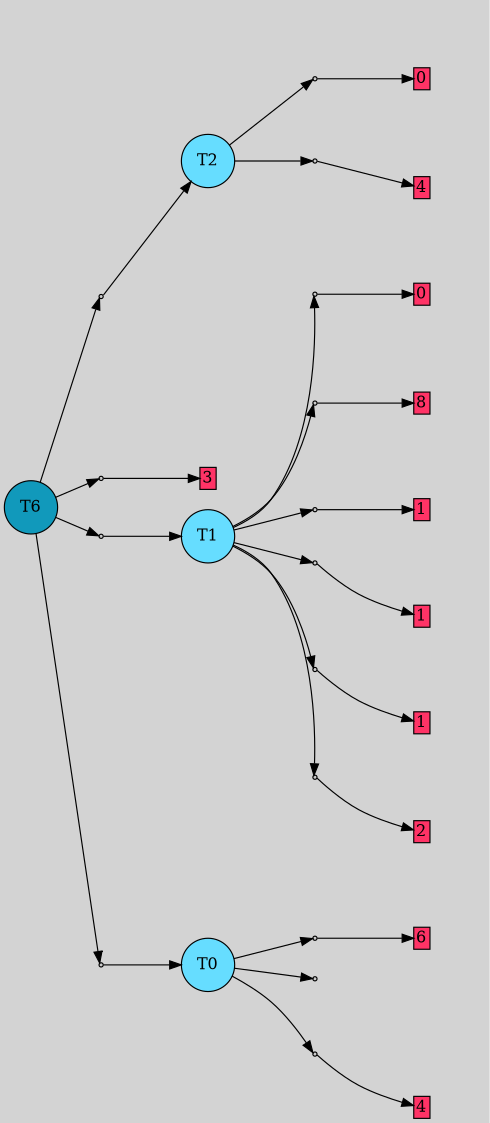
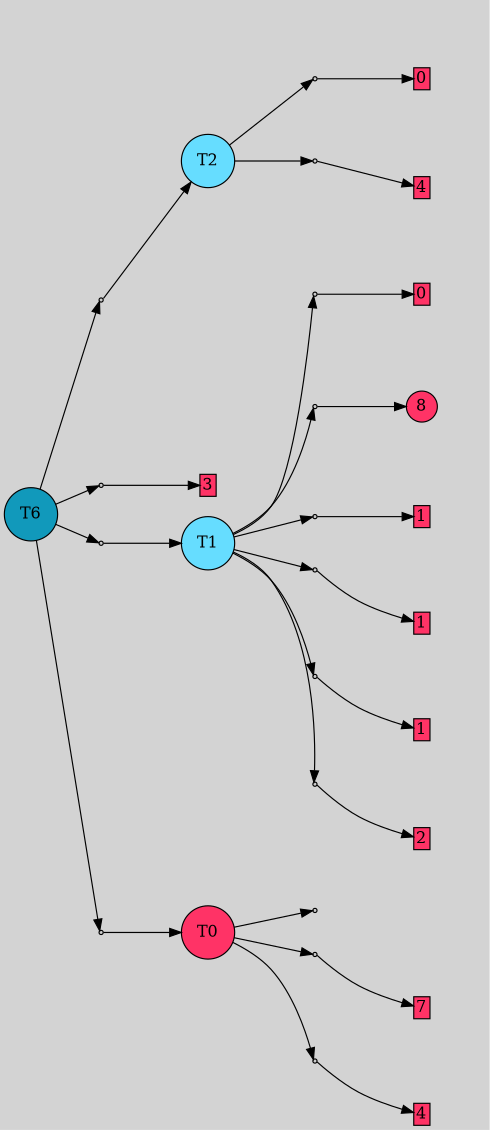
node "8": shape box -> circle
node "6": removed
node "T0": fillcolor #66ddff -> #ff3366
node "7": added
